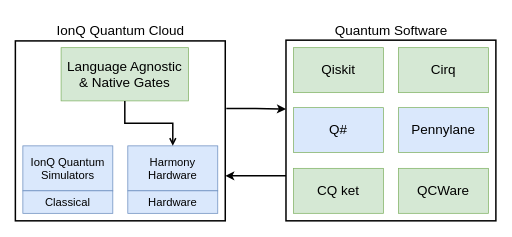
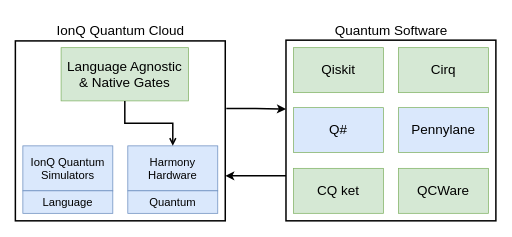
node "Classical": label "Classical" -> "Language"
node "Hardware": label "Hardware" -> "Quantum"
